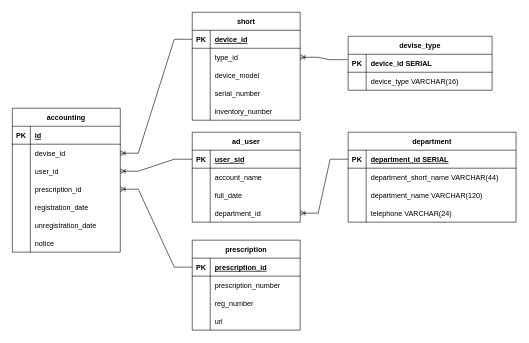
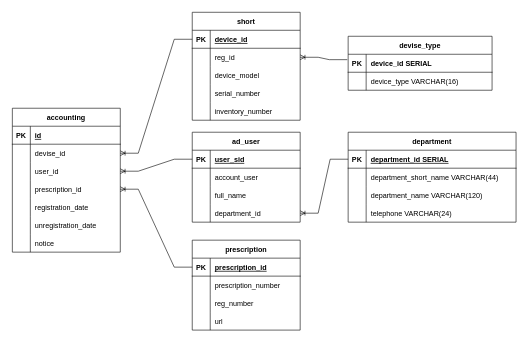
node "type_id": label "type_id" -> "reg_id"
node "account_name": label "account_name" -> "account_user"
node "full_date": label "full_date" -> "full_name"
